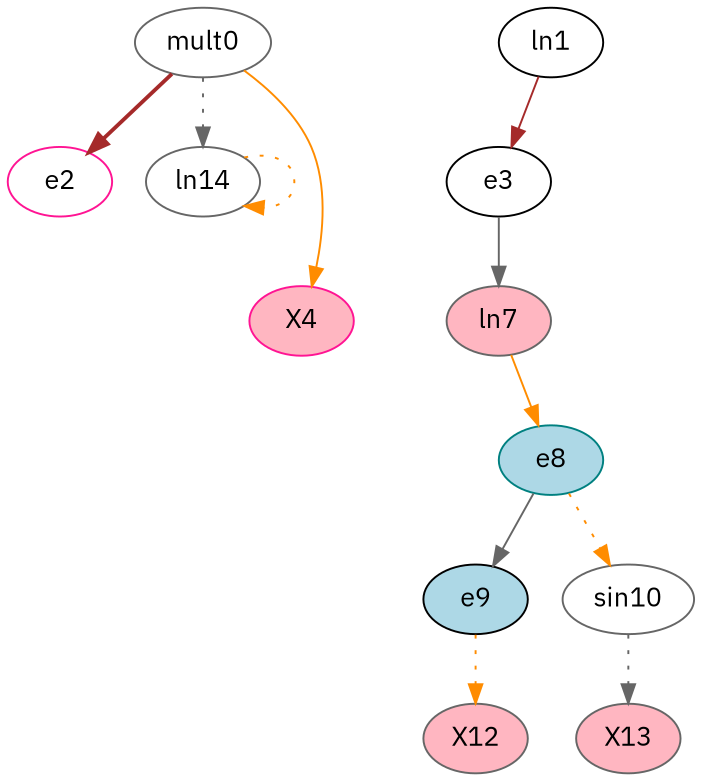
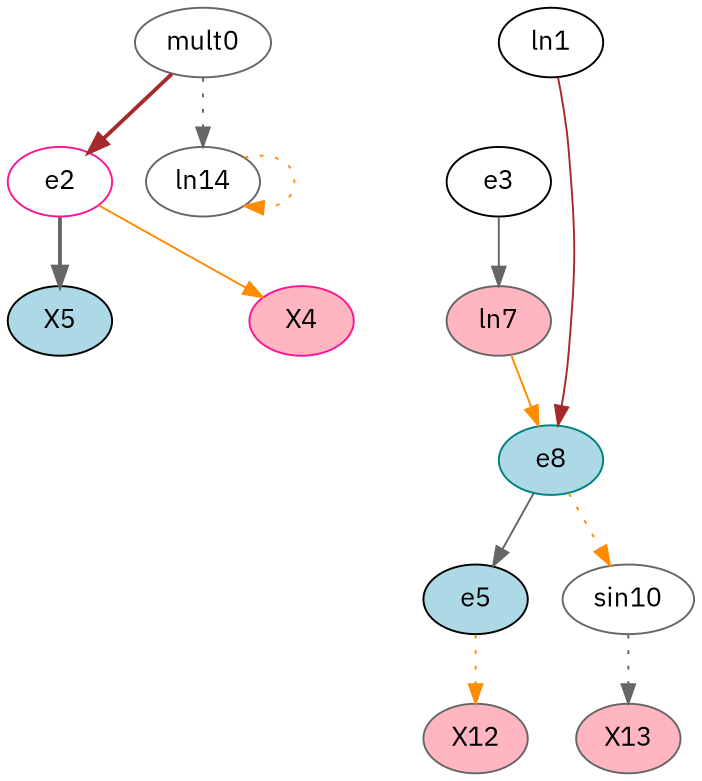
edge "ln1" -> "e3": now "ln1" -> "e8"
edge "mult0" -> "X4": now "e2" -> "X4"
node "X5": added
node "e9": label "e9" -> "e5"
